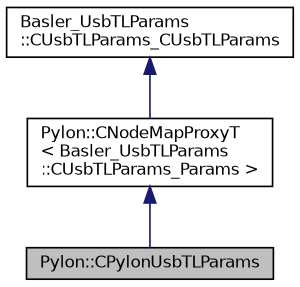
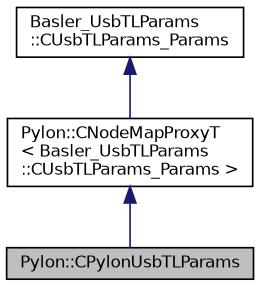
node "Basler_UsbTLParams ::CUsbTLParams_CUsbTLParams": label "Basler_UsbTLParams ::CUsbTLParams_CUsbTLParams" -> "Basler_UsbTLParams ::CUsbTLParams_Params"
